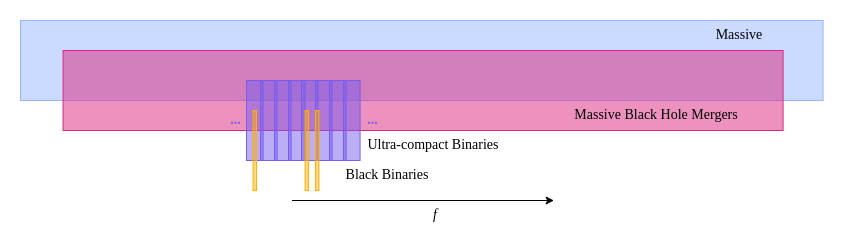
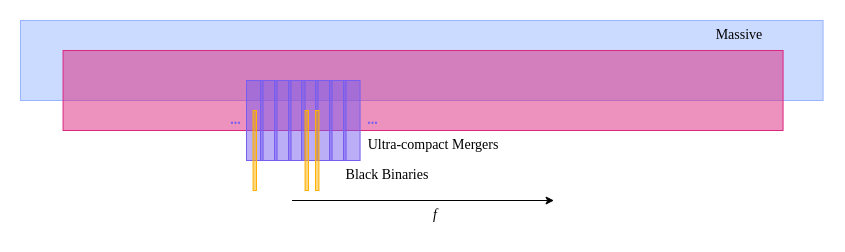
node "Massive Black Hole Mergers": removed
node "Ultra-compact Binaries": label "Ultra-compact Binaries" -> "Ultra-compact Mergers"
